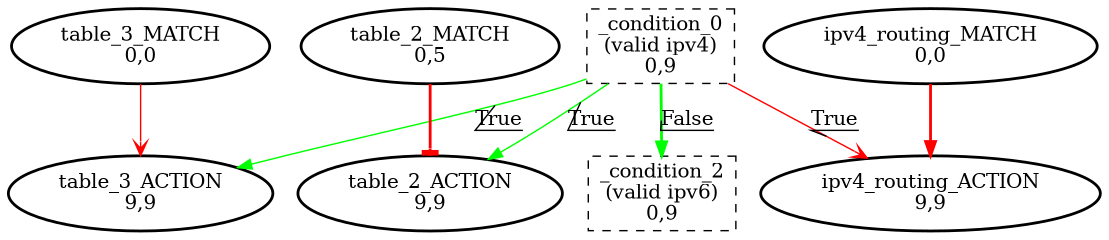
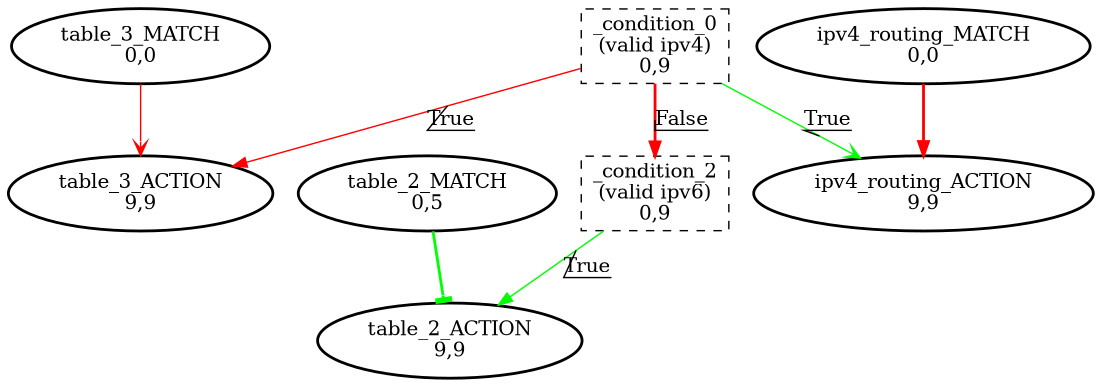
edge "table_2_MATCH 0,5" -> "table_2_ACTION 9,9": color red -> green
edge "_condition_0 (valid ipv4) 0,9" -> "_condition_2 (valid ipv6) 0,9": color green -> red
edge "_condition_0 (valid ipv4) 0,9" -> "ipv4_routing_ACTION 9,9": color red -> green
edge "_condition_0 (valid ipv4) 0,9" -> "table_2_ACTION 9,9": now "_condition_2 (valid ipv6) 0,9" -> "table_2_ACTION 9,9"
edge "_condition_0 (valid ipv4) 0,9" -> "table_3_ACTION 9,9": color green -> red
